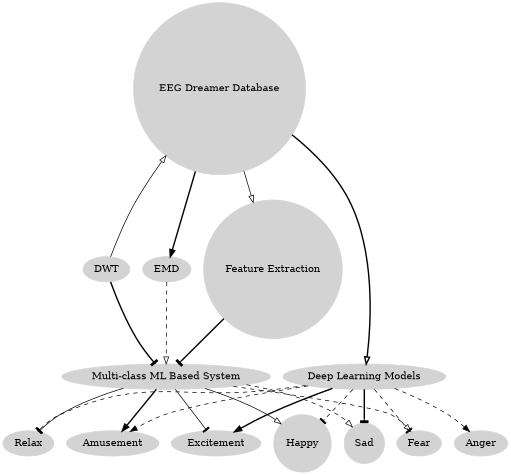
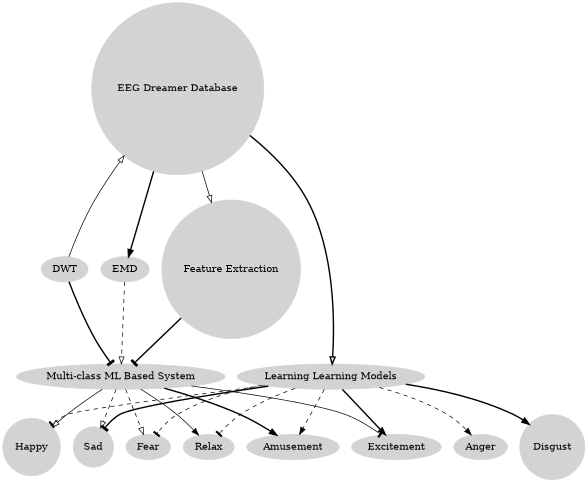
node "Deep Learning Models": label "Deep Learning Models" -> "Learning Learning Models"
edge "Multi-class ML Based System" -> "Relax": arrowhead tee -> normal
node "Disgust": added
